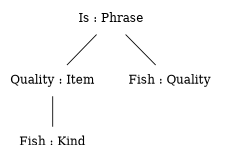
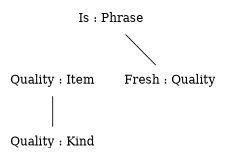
edge "Is : Phrase" -- "Quality : Item": removed
node "Fish : Quality": label "Fish : Quality" -> "Fresh : Quality"
node "Fish : Kind": label "Fish : Kind" -> "Quality : Kind"
